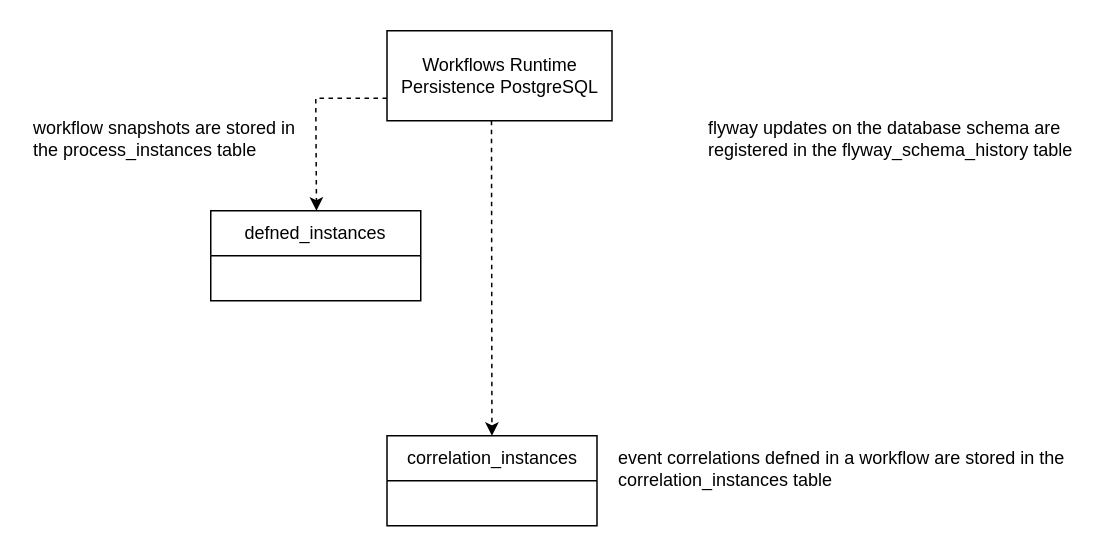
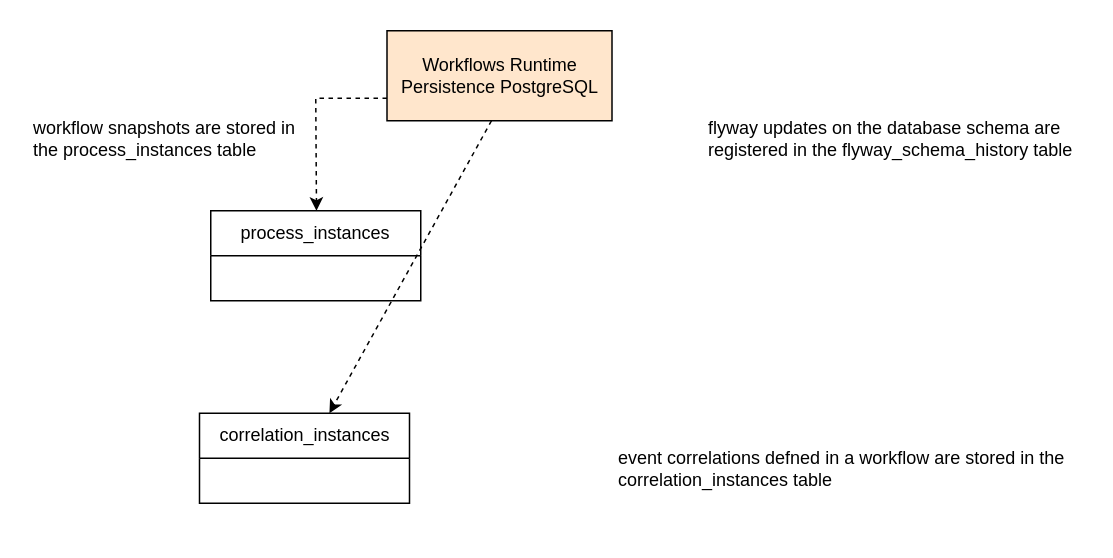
node "Workflows Runtime Persistence PostgreSQL": fillcolor #ffffff -> #ffe6cc
node "defned_instances": label "defned_instances" -> "process_instances"
node "correlation_instances": moved (492, 481) -> (305, 458)
